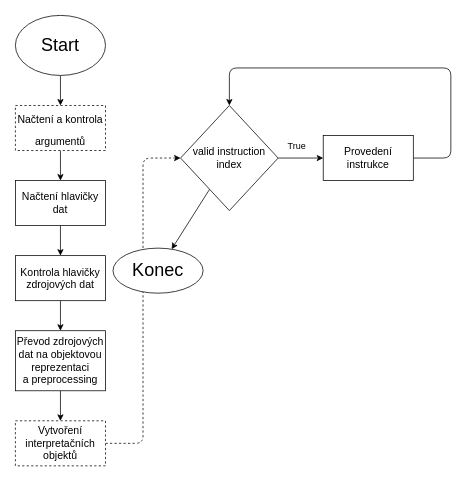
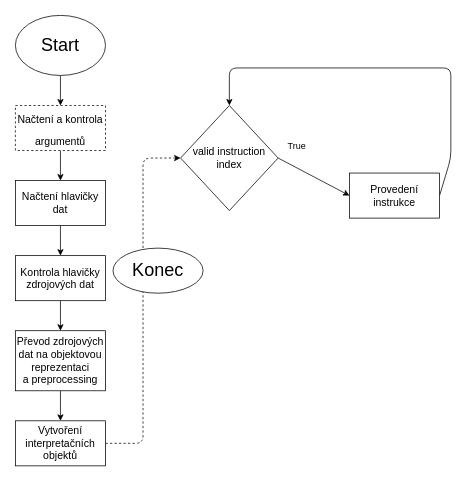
node "Provedení instrukce": moved (368, 158) -> (394, 195)
edge "valid instruction index" -> "Konec": removed
node "Vytvoření interpretačních objektů": style dashed -> solid
